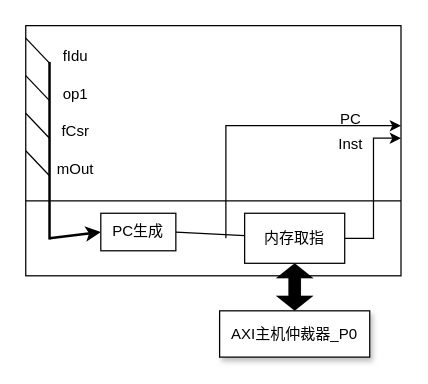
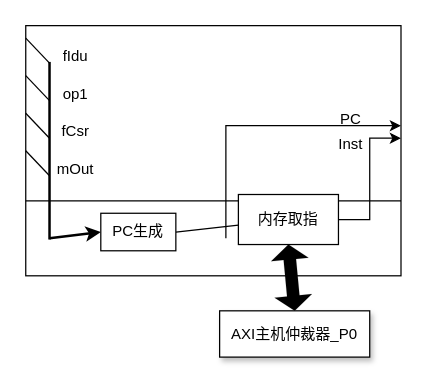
node "内存取指": moved (294, 238) -> (288, 219)
